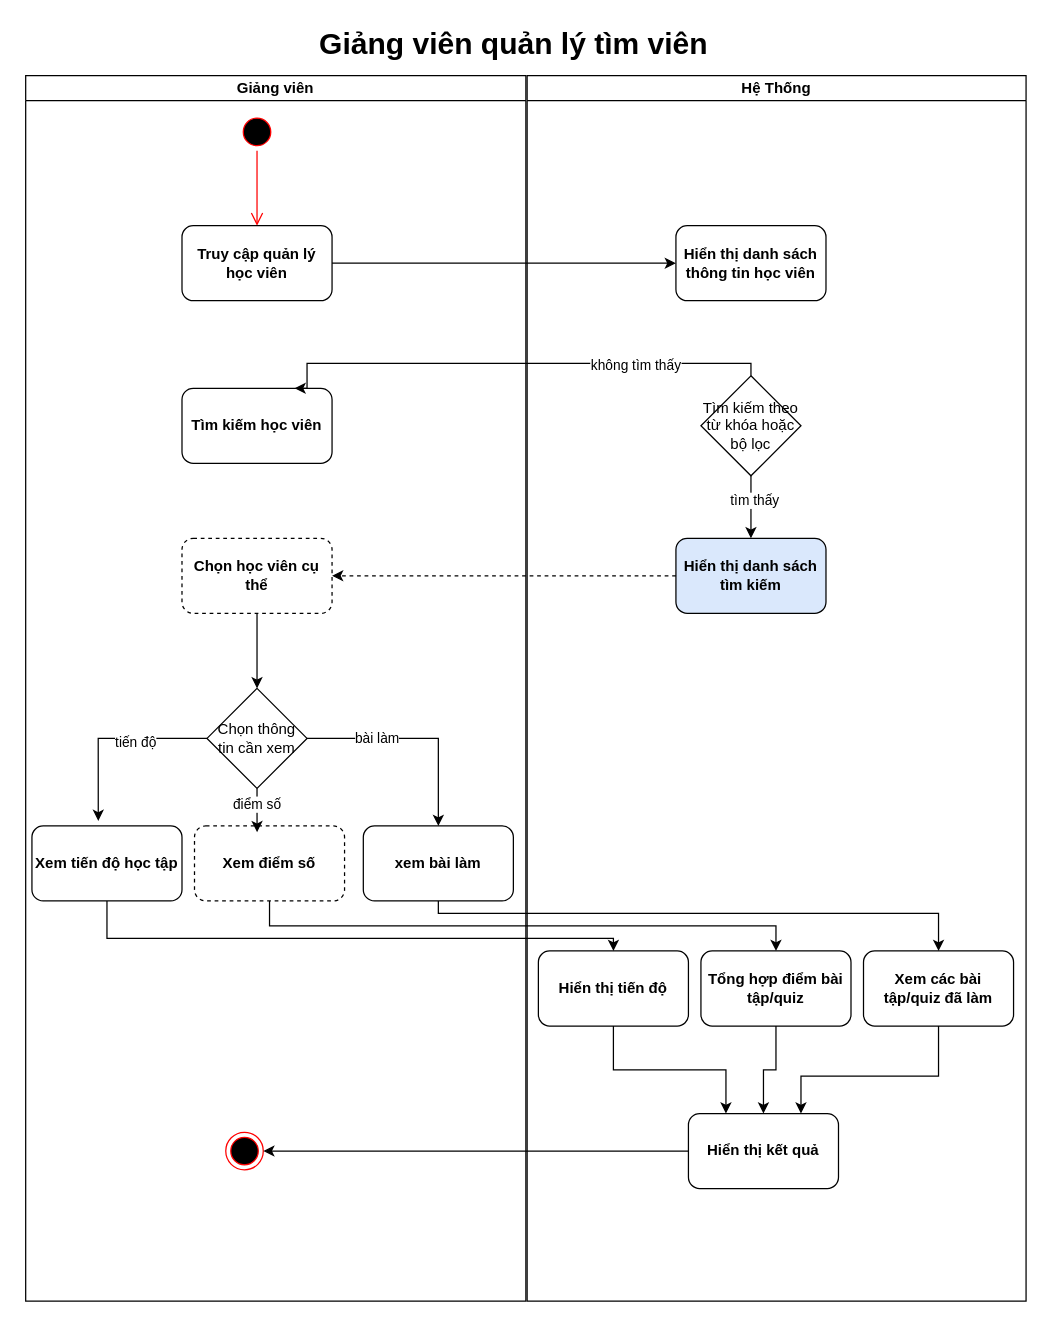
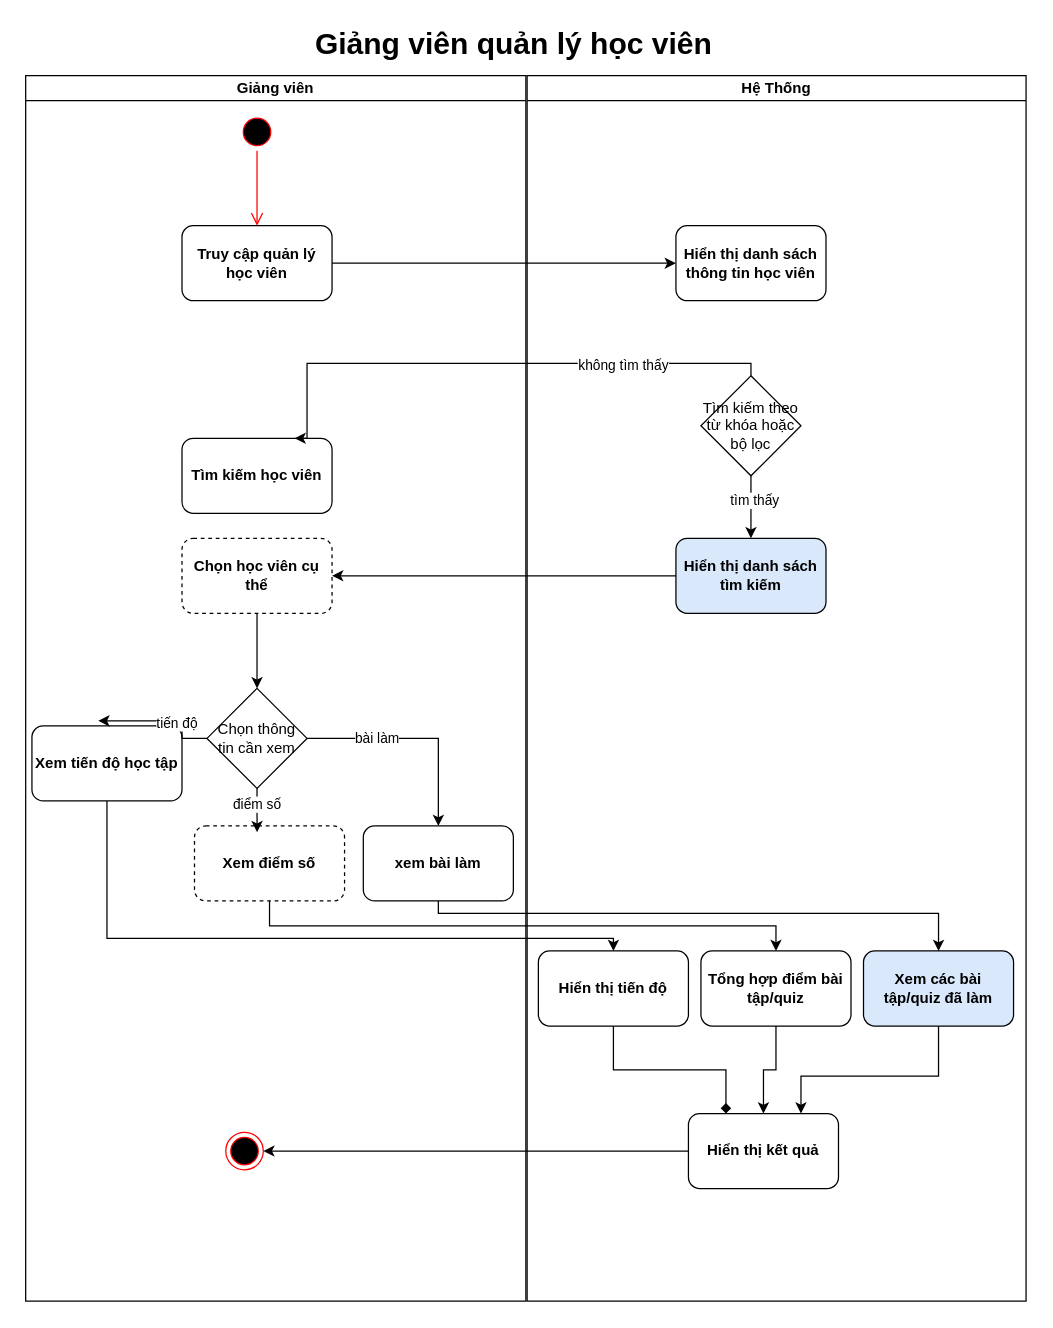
node "Giảng viên quản lý tìm viên": label "Giảng viên quản lý tìm viên" -> "Giảng viên quản lý học viên"
node "Tìm kiếm học viên": moved (257, 426) -> (257, 476)
edge "Hiển thị danh sách tìm kiếm" -> "Chọn học viên cụ thể": style dashed -> solid
node "Xem tiến độ học tập": moved (107, 863) -> (107, 763)
node "Xem các bài tập/quiz đã làm": fillcolor #ffffff -> #dae8fc
edge "Hiển thị tiến độ" -> "Hiển thị kết quả": arrowhead classic -> diamond
